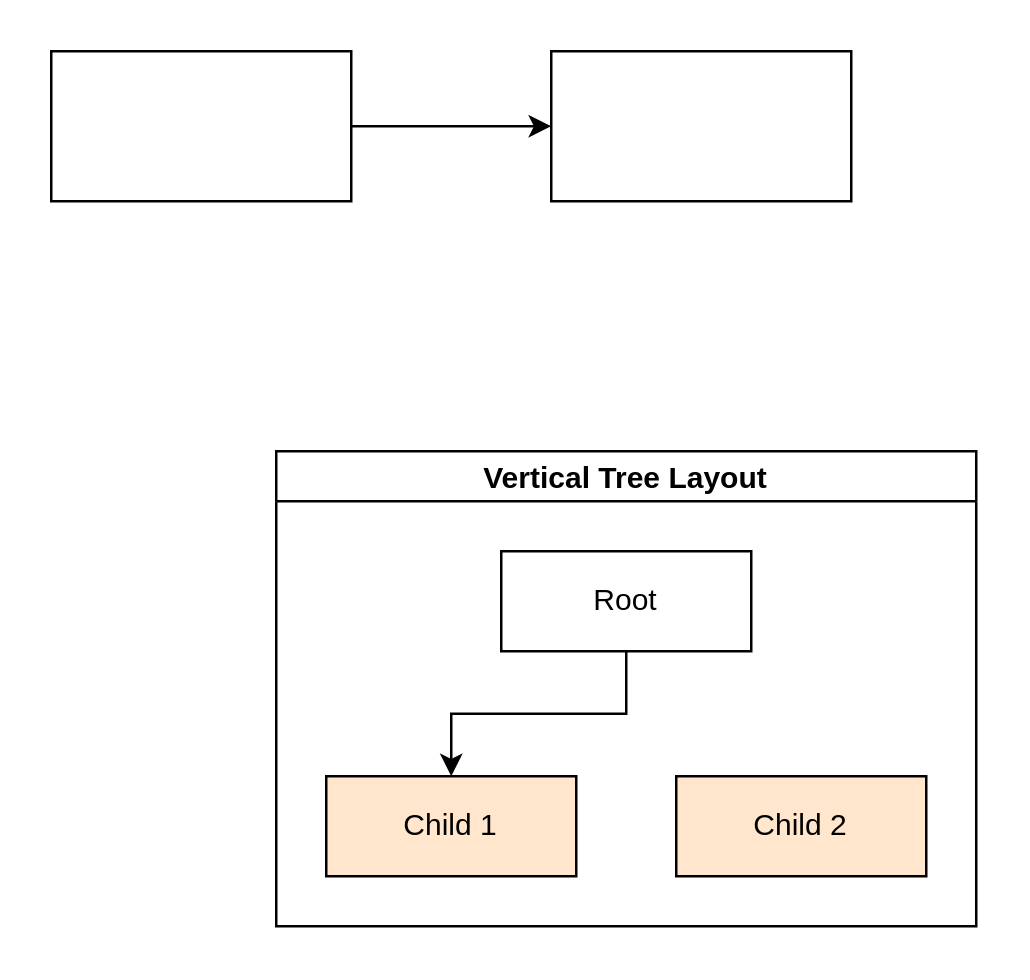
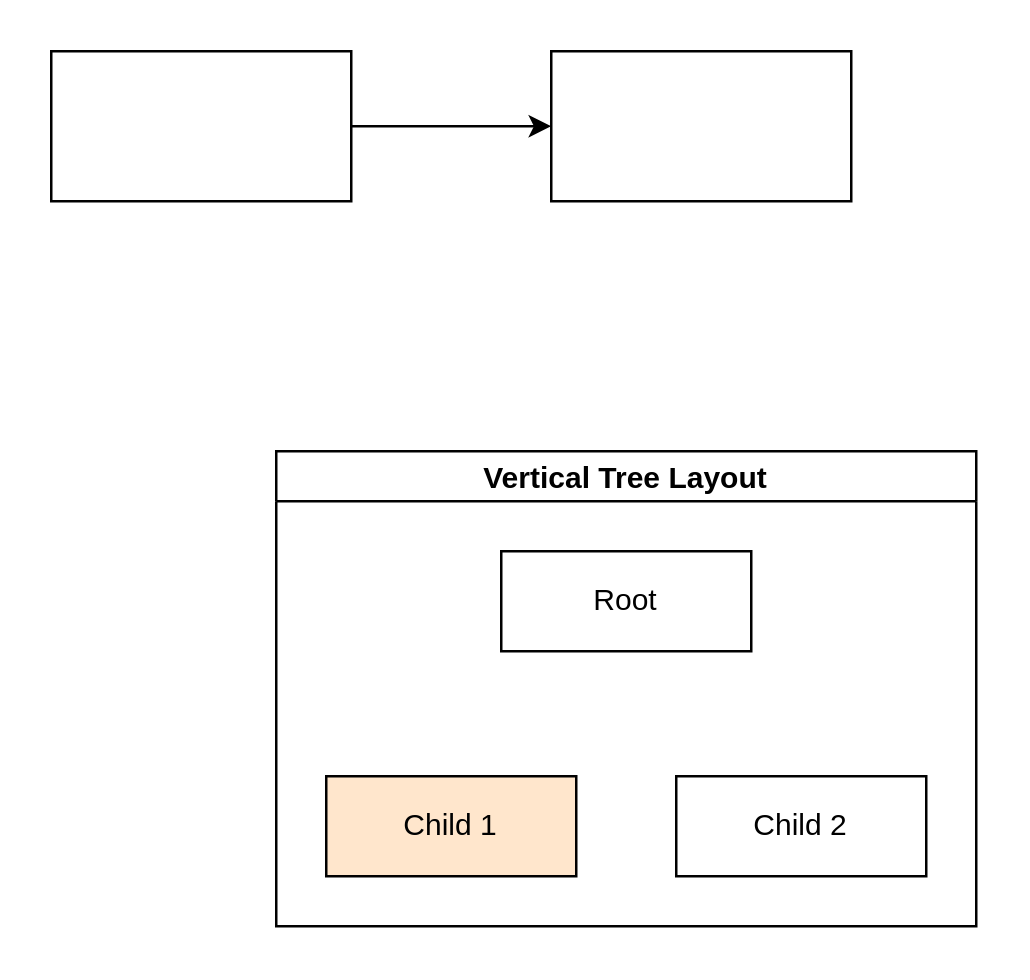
edge "Root" -> "Child 1": removed
node "Child 2": fillcolor #ffe6cc -> #ffffff
